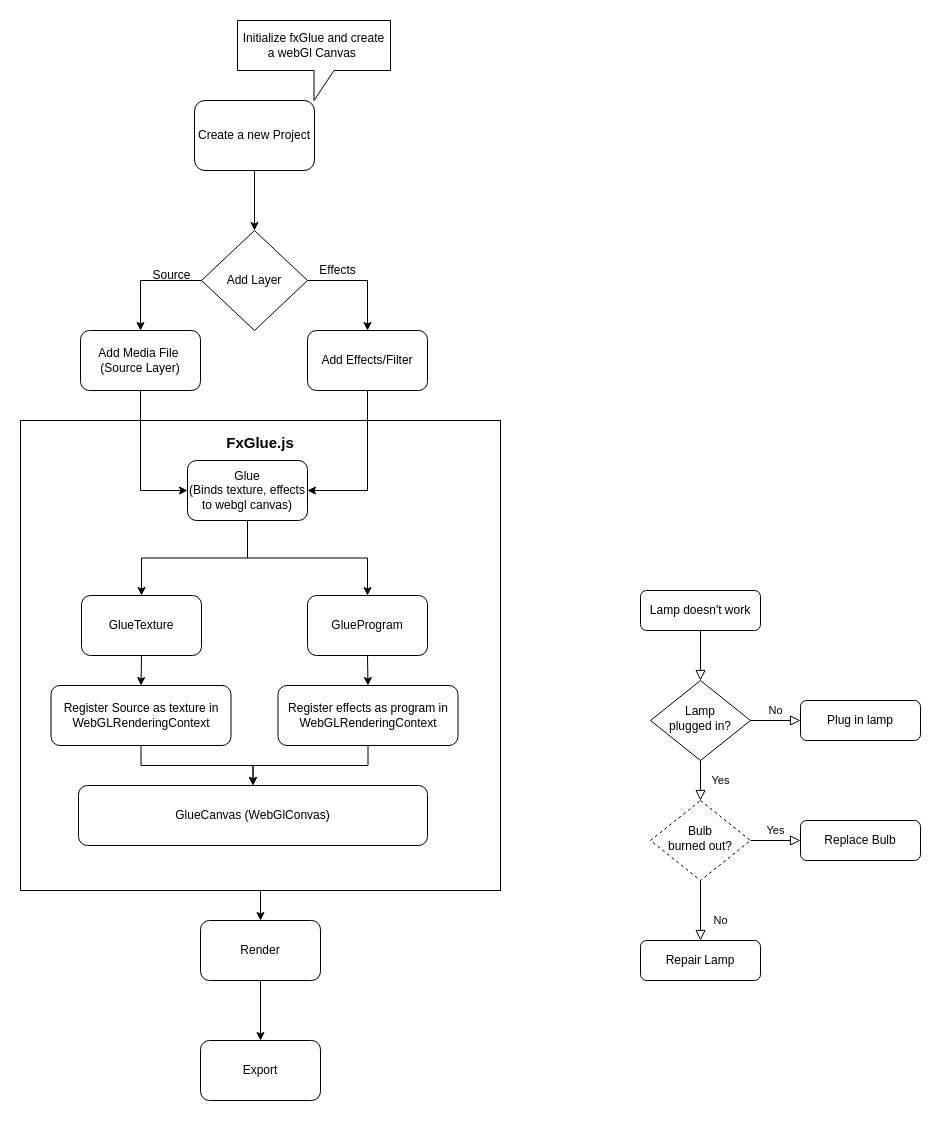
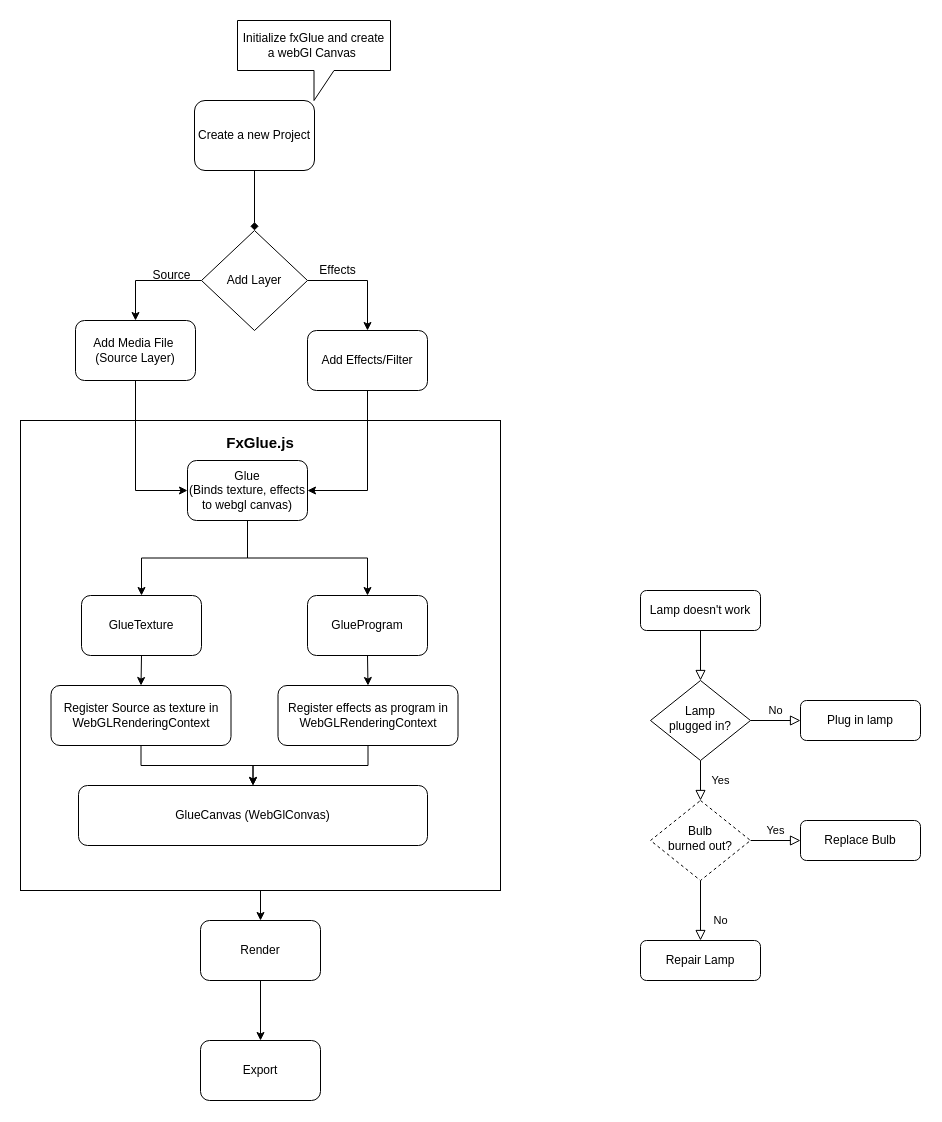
edge "Create a new Project" -> "Add Layer": arrowhead classic -> diamond
node "Add Media File (Source Layer)": moved (141, 361) -> (136, 351)
